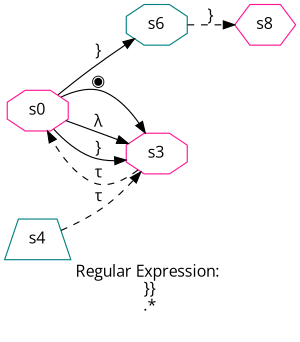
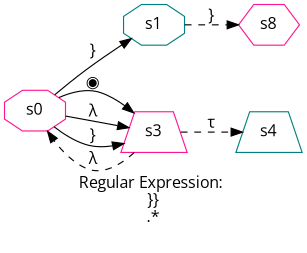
node "s6": label "s6" -> "s1"
node "s3": shape octagon -> trapezium
edge "s3" -> "s0": label "τ" -> "λ"
edge "s4" -> "s3": reversed
